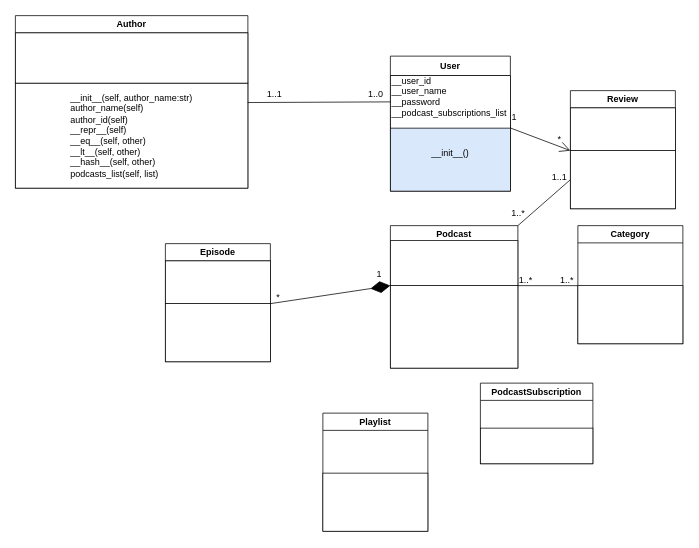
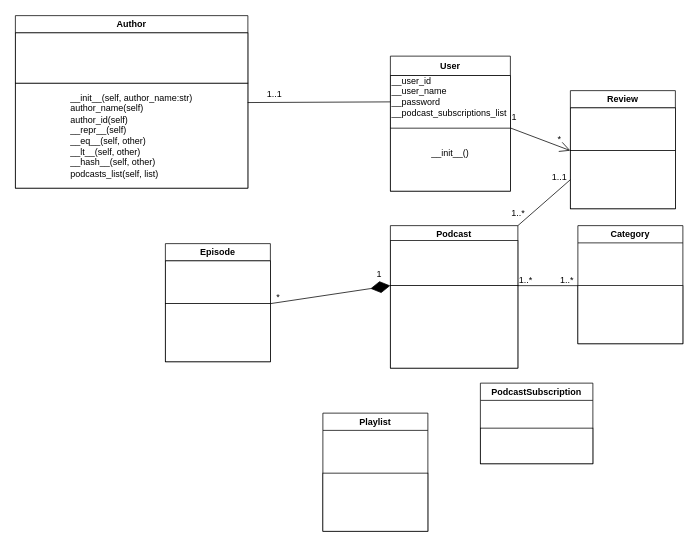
node "1..0": removed
node "__init__()": fillcolor #dae8fc -> #ffffff
